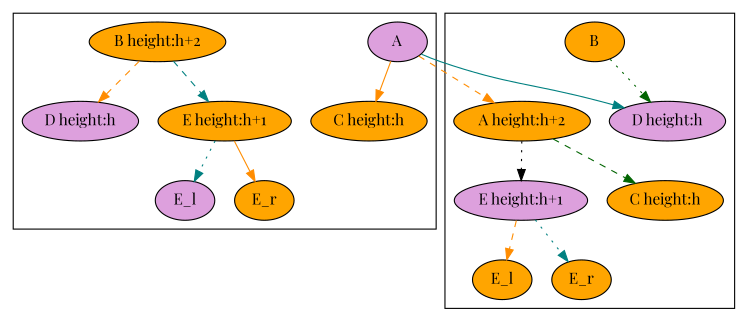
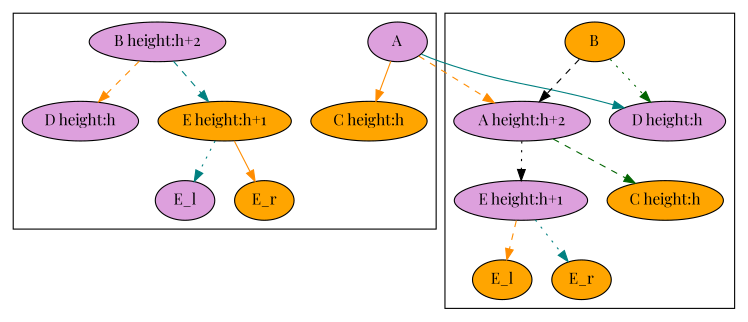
node "B height:h+2": fillcolor orange -> plum
edge "B" -> "A height:h+2": added
node "A height:h+2": fillcolor orange -> plum
